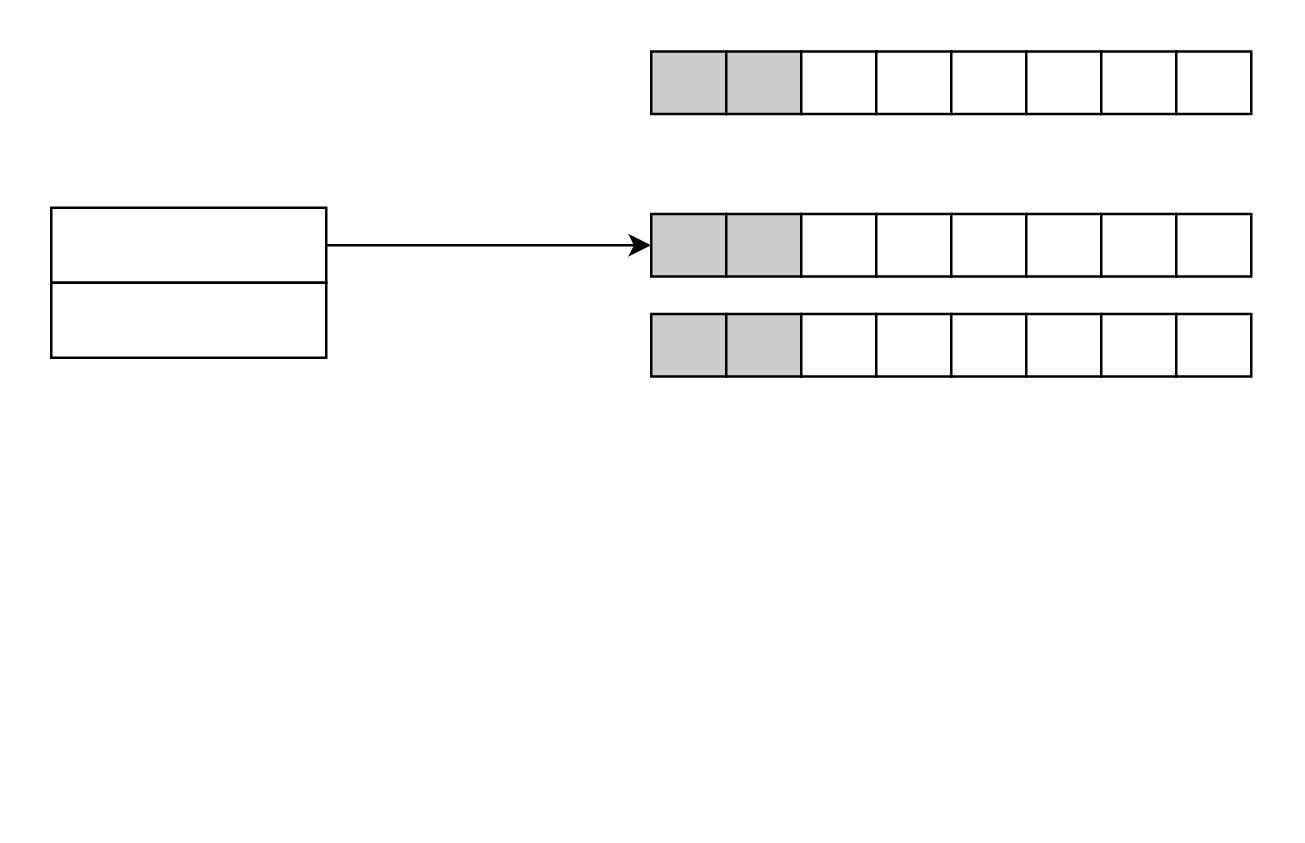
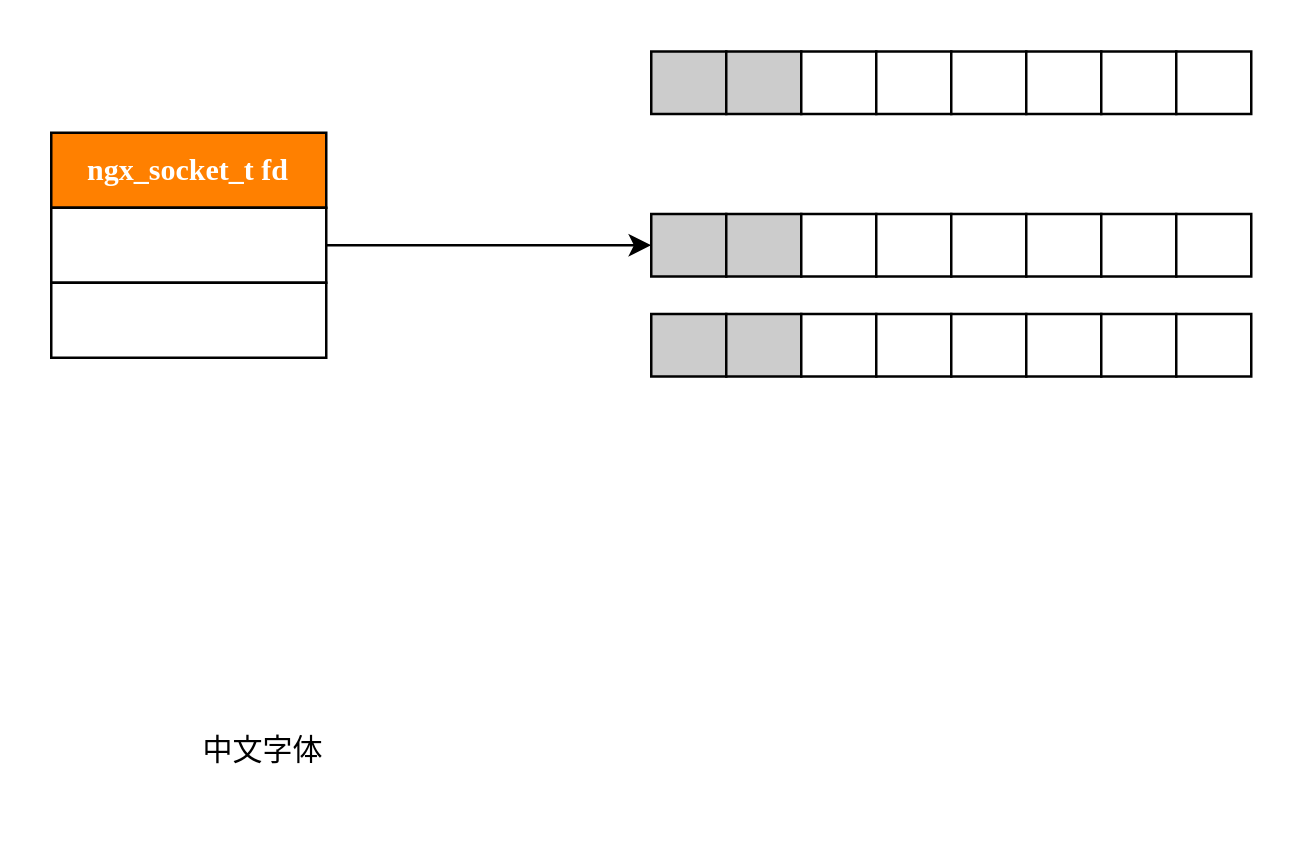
node "ngx_socket_t fd": added
node "中文字体": added
